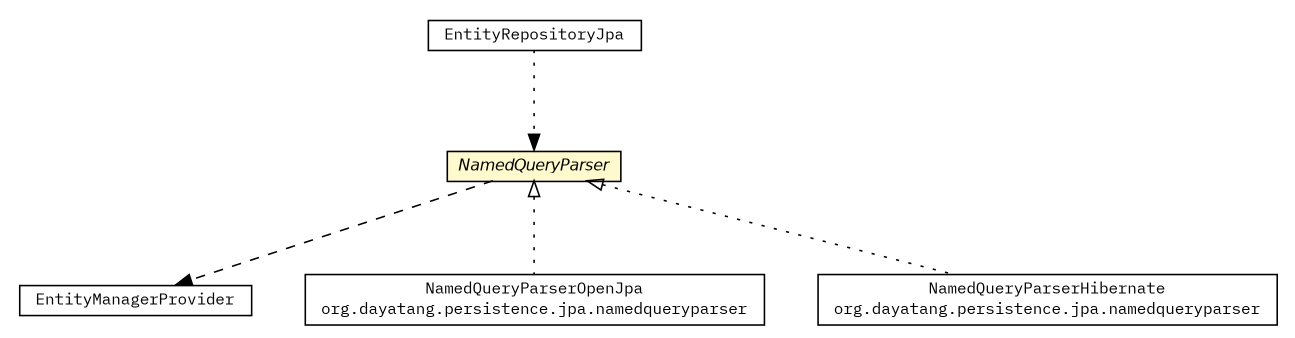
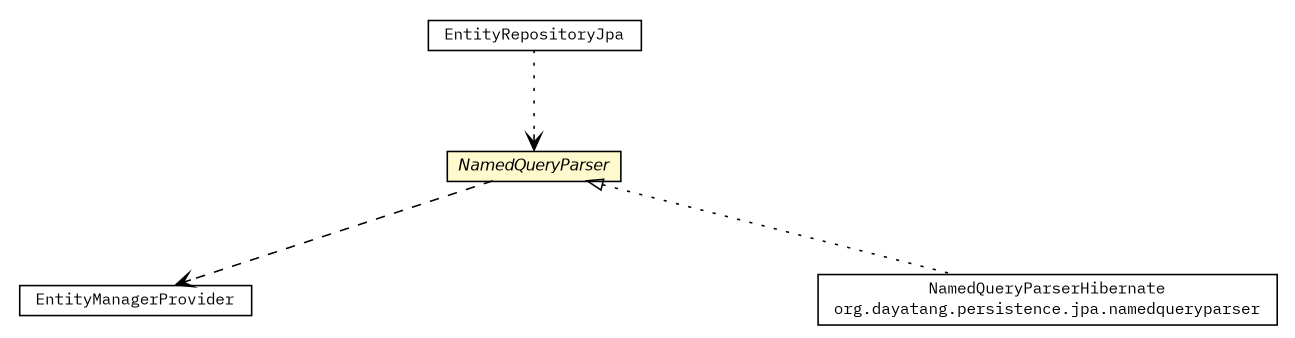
edge "EntityRepositoryJpa" -> "NamedQueryParser": arrowhead normal -> open
edge "NamedQueryParser" -> "EntityManagerProvider": arrowhead normal -> open
node "NamedQueryParserOpenJpa": removed
